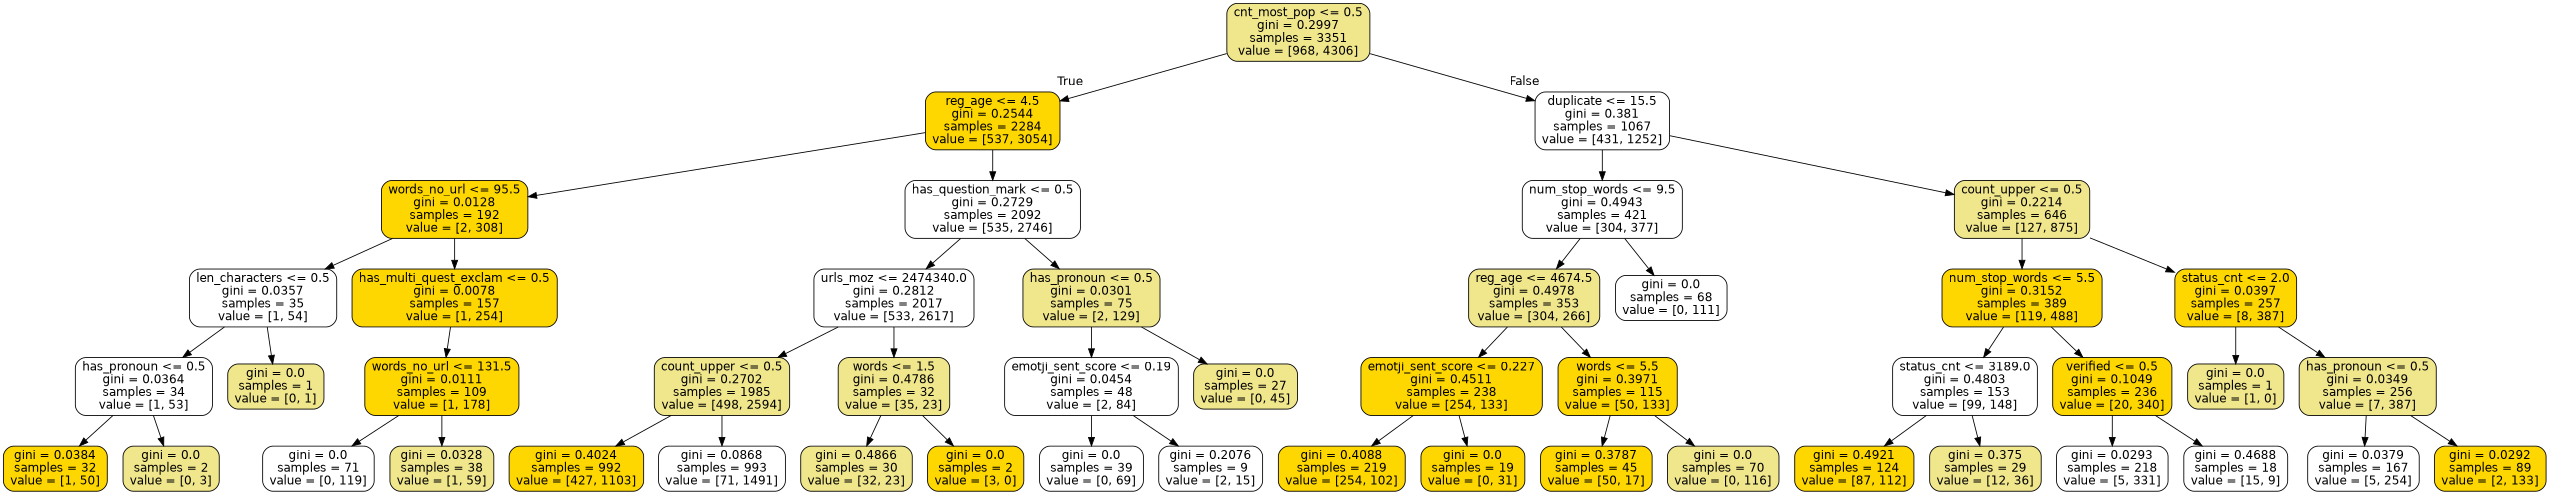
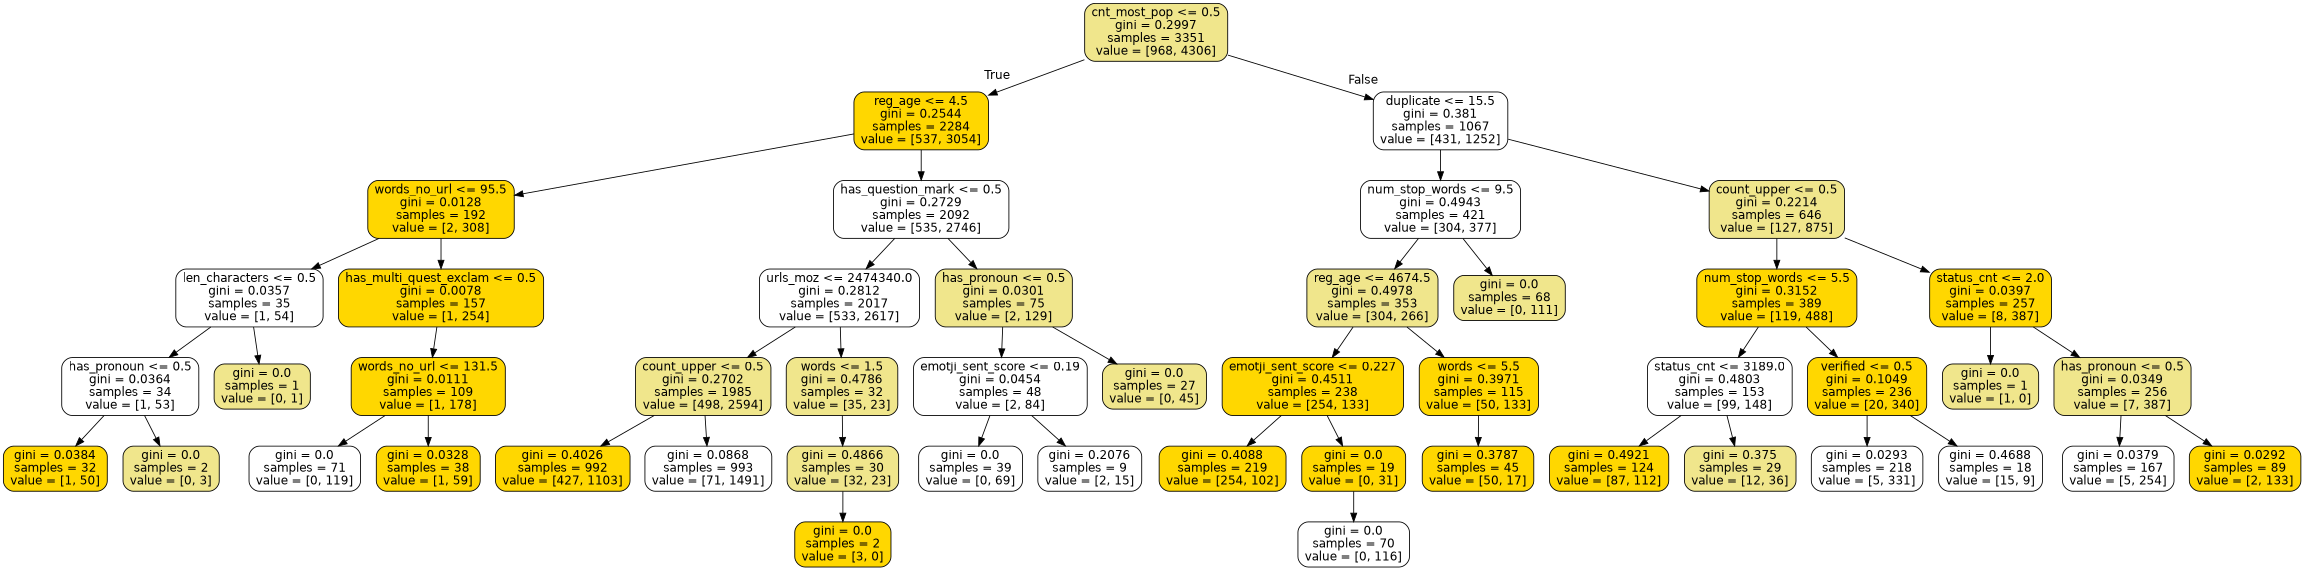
node "gini = 0.0 samples = 68 value = [0, 111]": fillcolor white -> khaki
edge "words <= 1.5 gini = 0.4786 samples = 32 value = [35, 23]" -> "gini = 0.0 samples = 2 value = [3, 0]": now "gini = 0.4866 samples = 30 value = [32, 23]" -> "gini = 0.0 samples = 2 value = [3, 0]"
edge "words <= 5.5 gini = 0.3971 samples = 115 value = [50, 133]" -> "gini = 0.0 samples = 70 value = [0, 116]": now "gini = 0.0 samples = 19 value = [0, 31]" -> "gini = 0.0 samples = 70 value = [0, 116]"
node "gini = 0.0328 samples = 38 value = [1, 59]": fillcolor khaki -> gold
node "gini = 0.4024 samples = 992 value = [427, 1103]": label "gini = 0.4024 samples = 992 value = [427, 1103]" -> "gini = 0.4026 samples = 992 value = [427, 1103]"
node "gini = 0.0 samples = 70 value = [0, 116]": fillcolor khaki -> white
